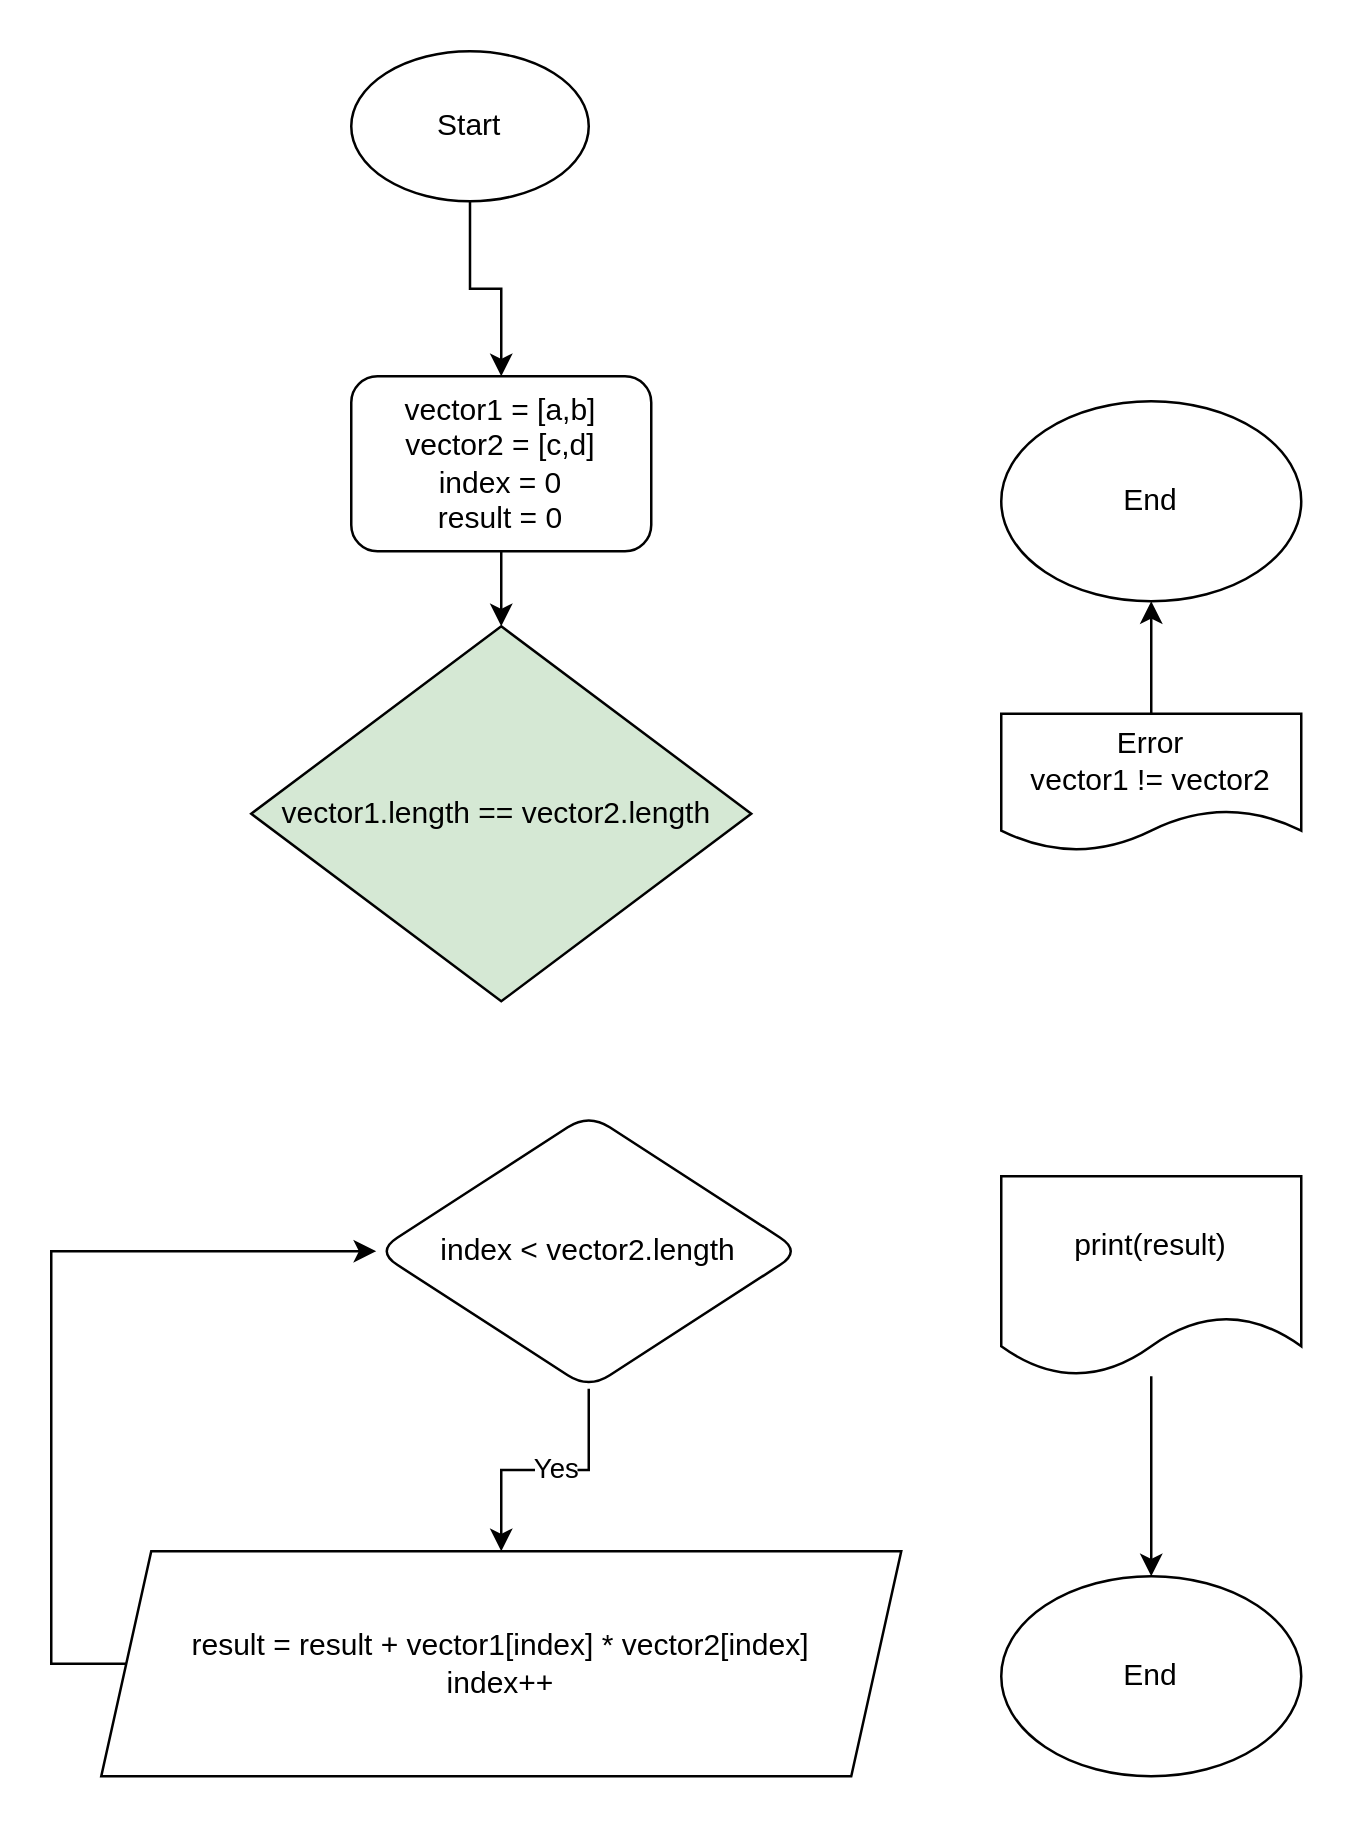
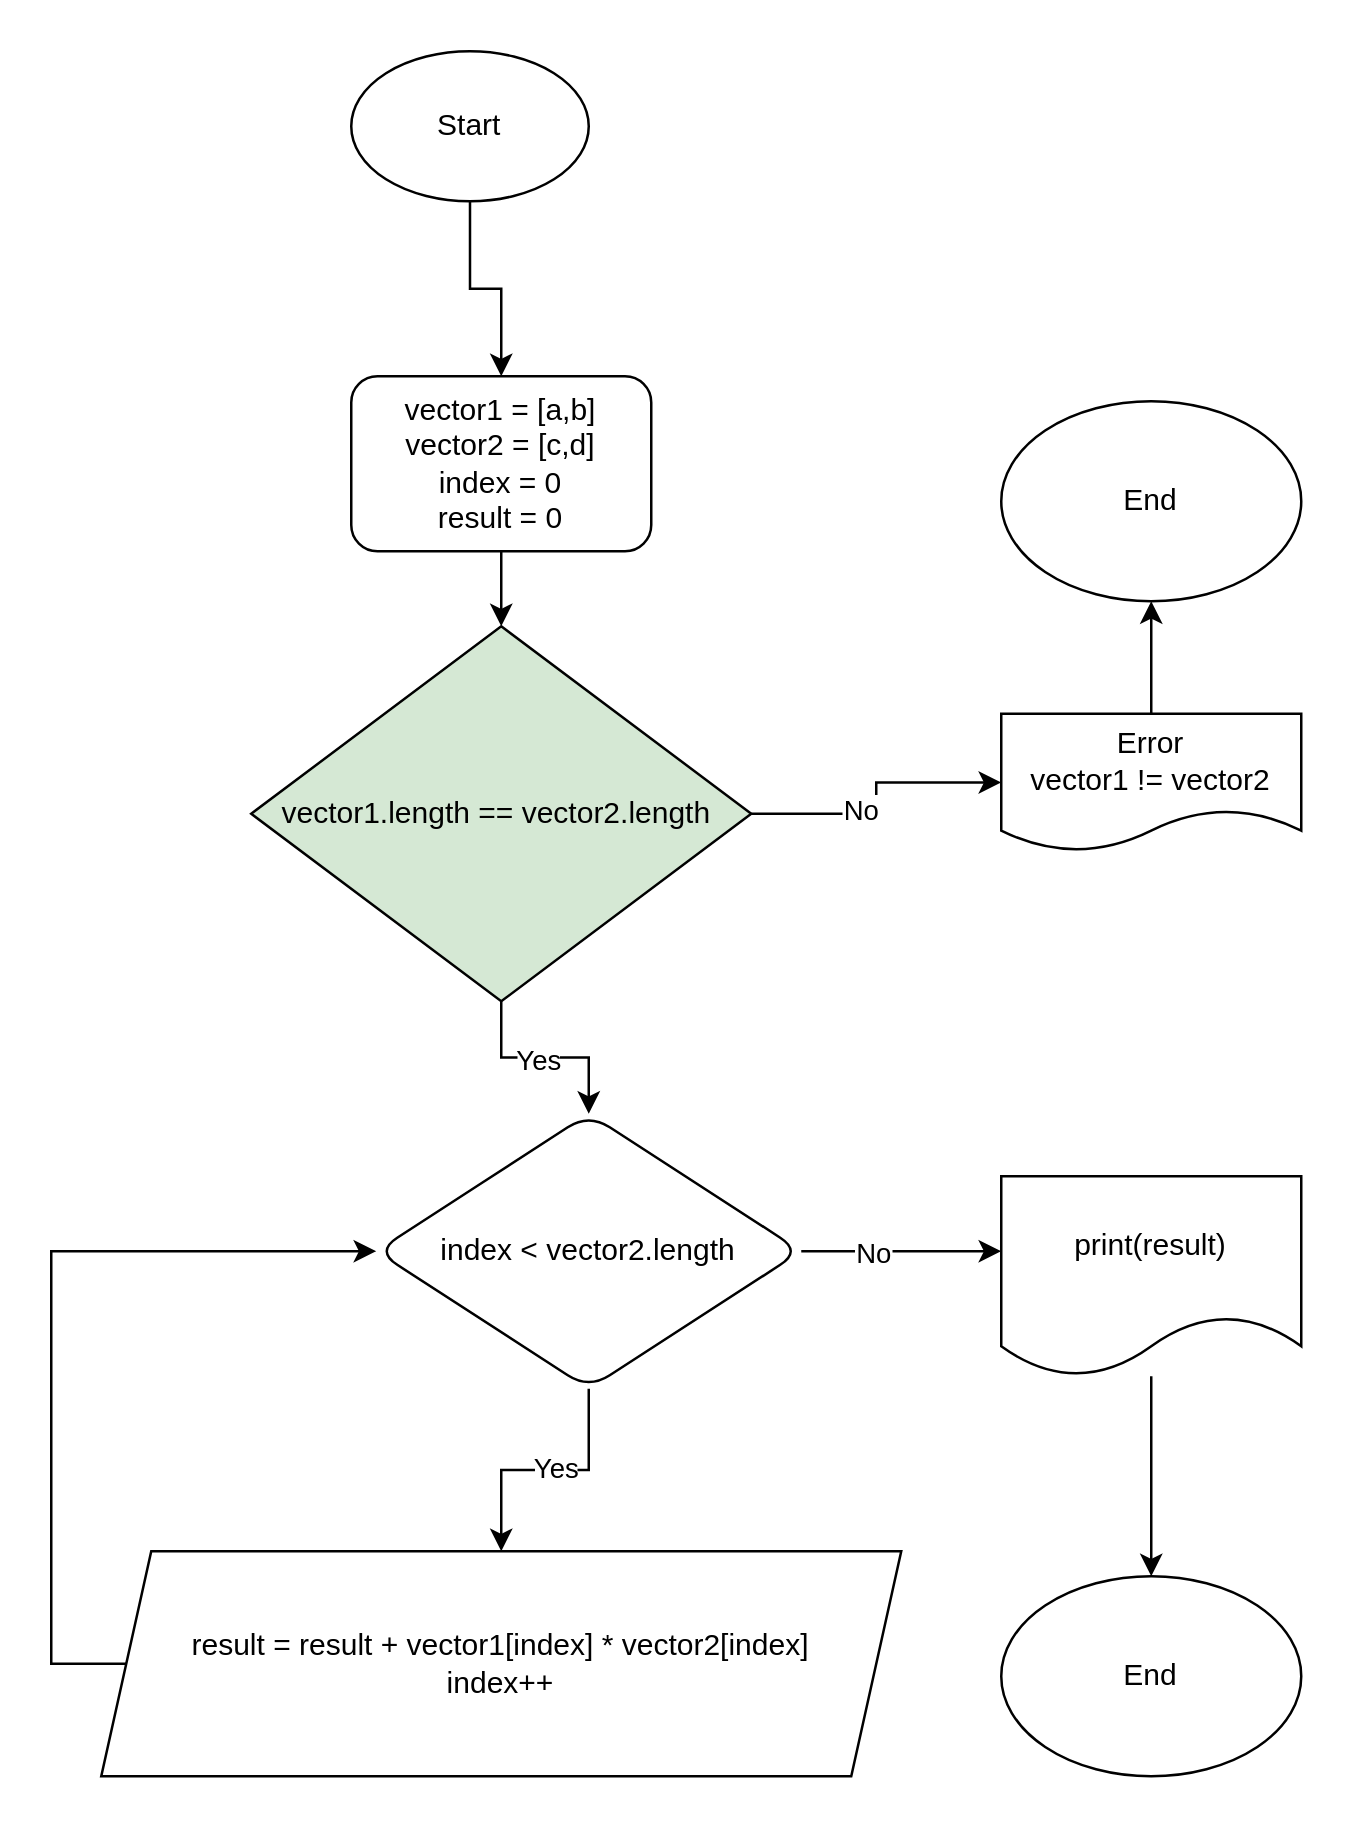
edge "vector1.length == vector2.length" -> "Error vector1 != vector2": added, label "No"
edge "vector1.length == vector2.length" -> "index < vector2.length": added, label "Yes"
edge "index < vector2.length" -> "print(result)": added, label "No"
